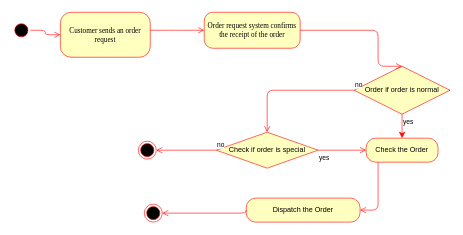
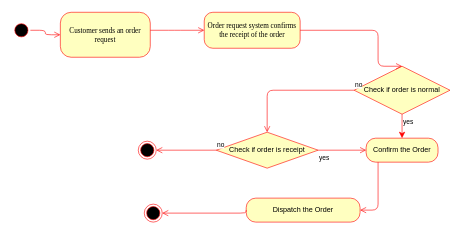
node "Order if order is normal": label "Order if order is normal" -> "Check if order is normal"
node "Check if order is special": label "Check if order is special" -> "Check if order is receipt"
node "Check the Order": label "Check the Order" -> "Confirm the Order"
